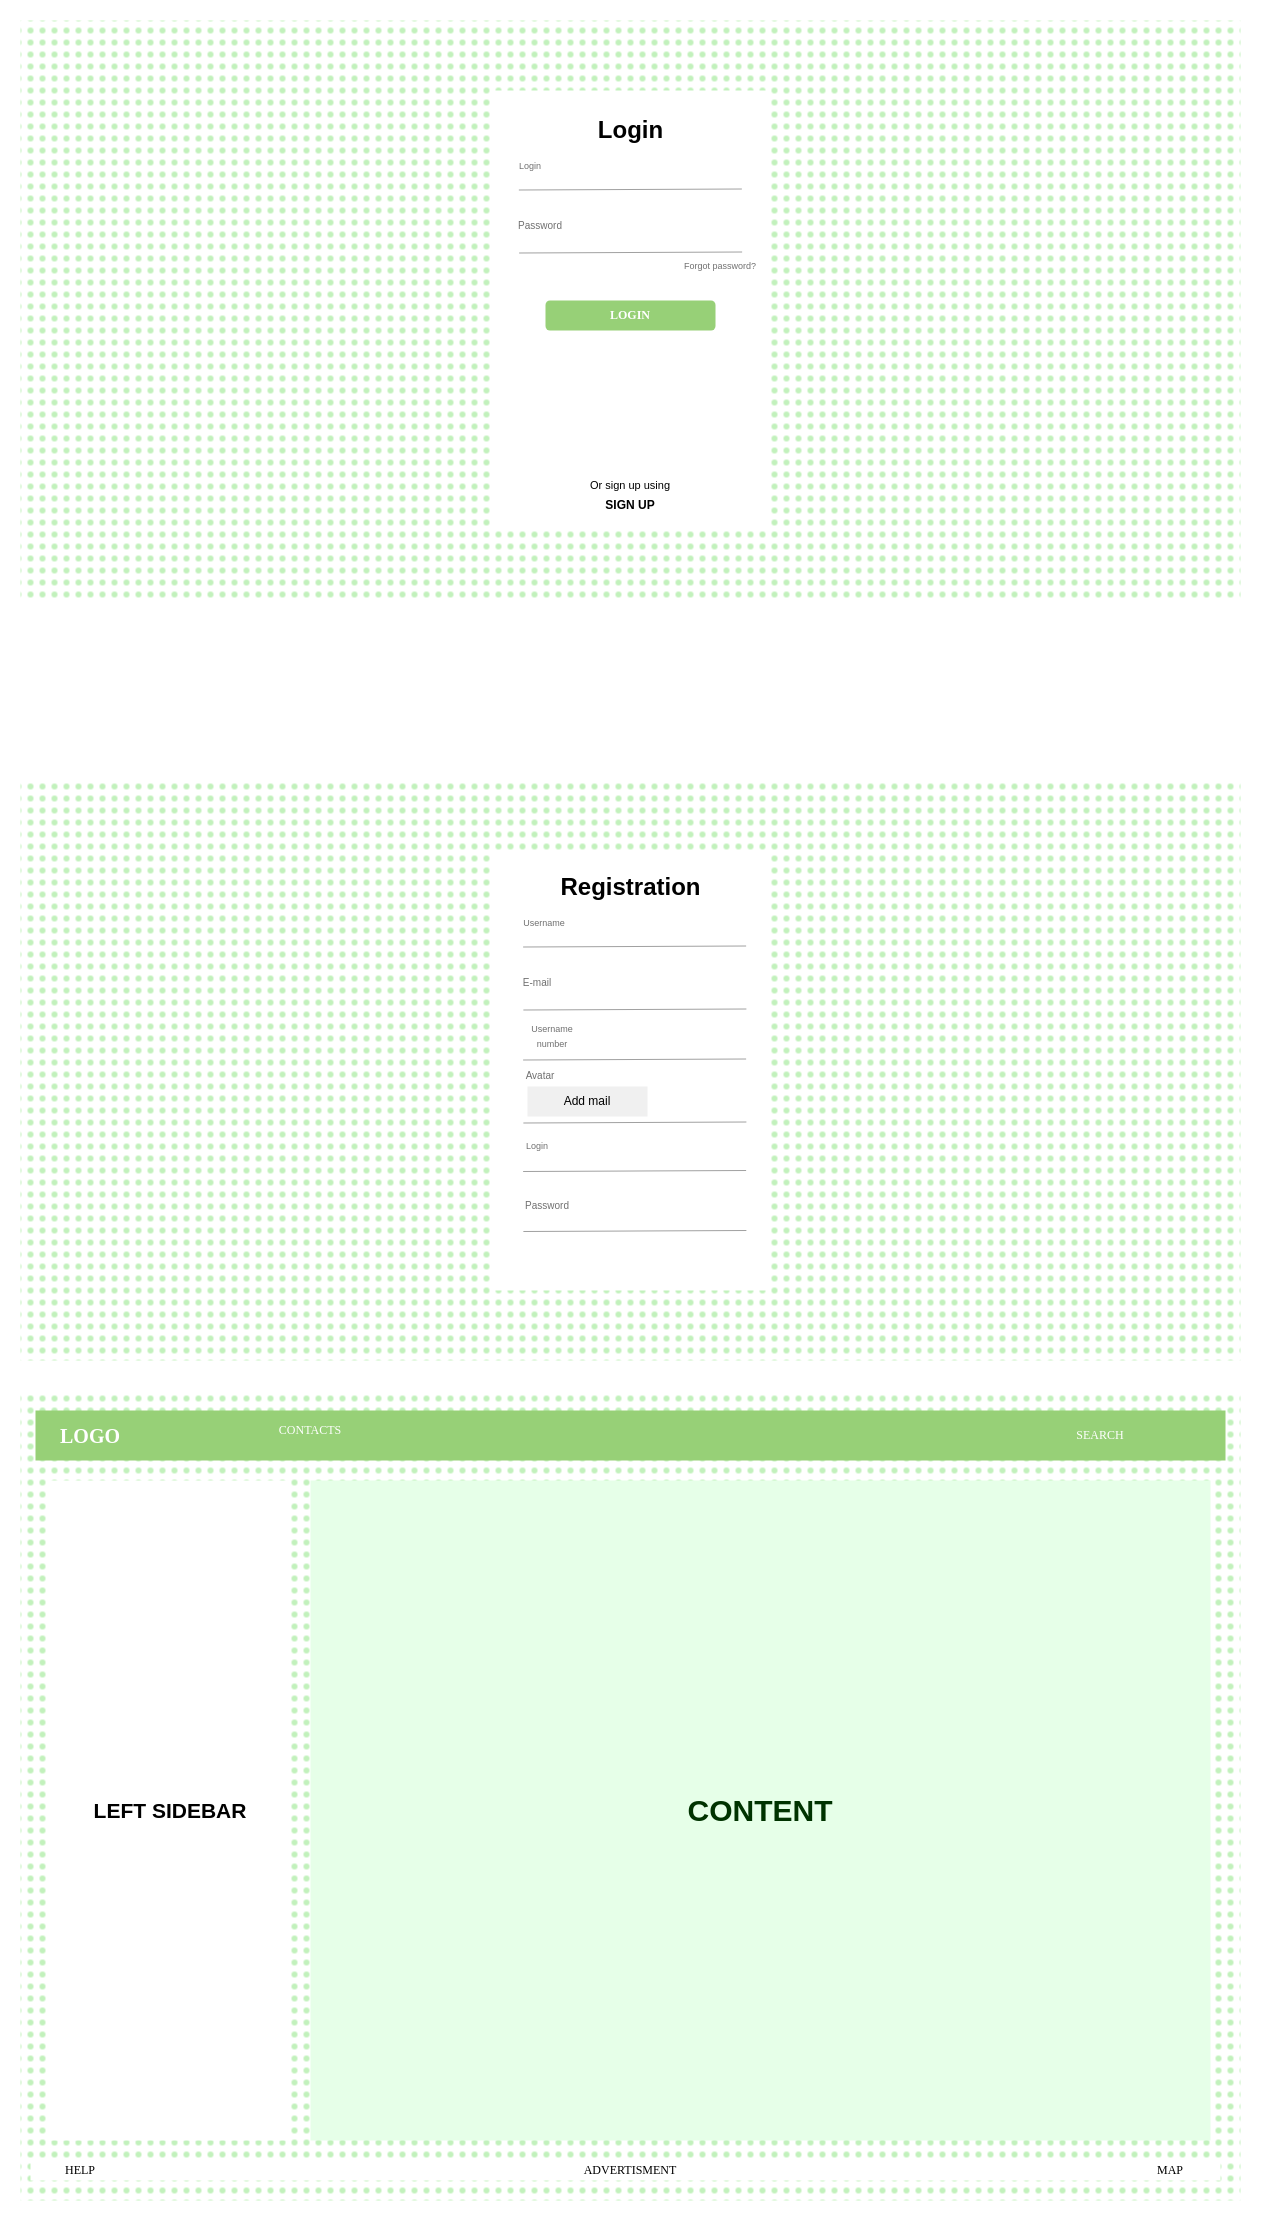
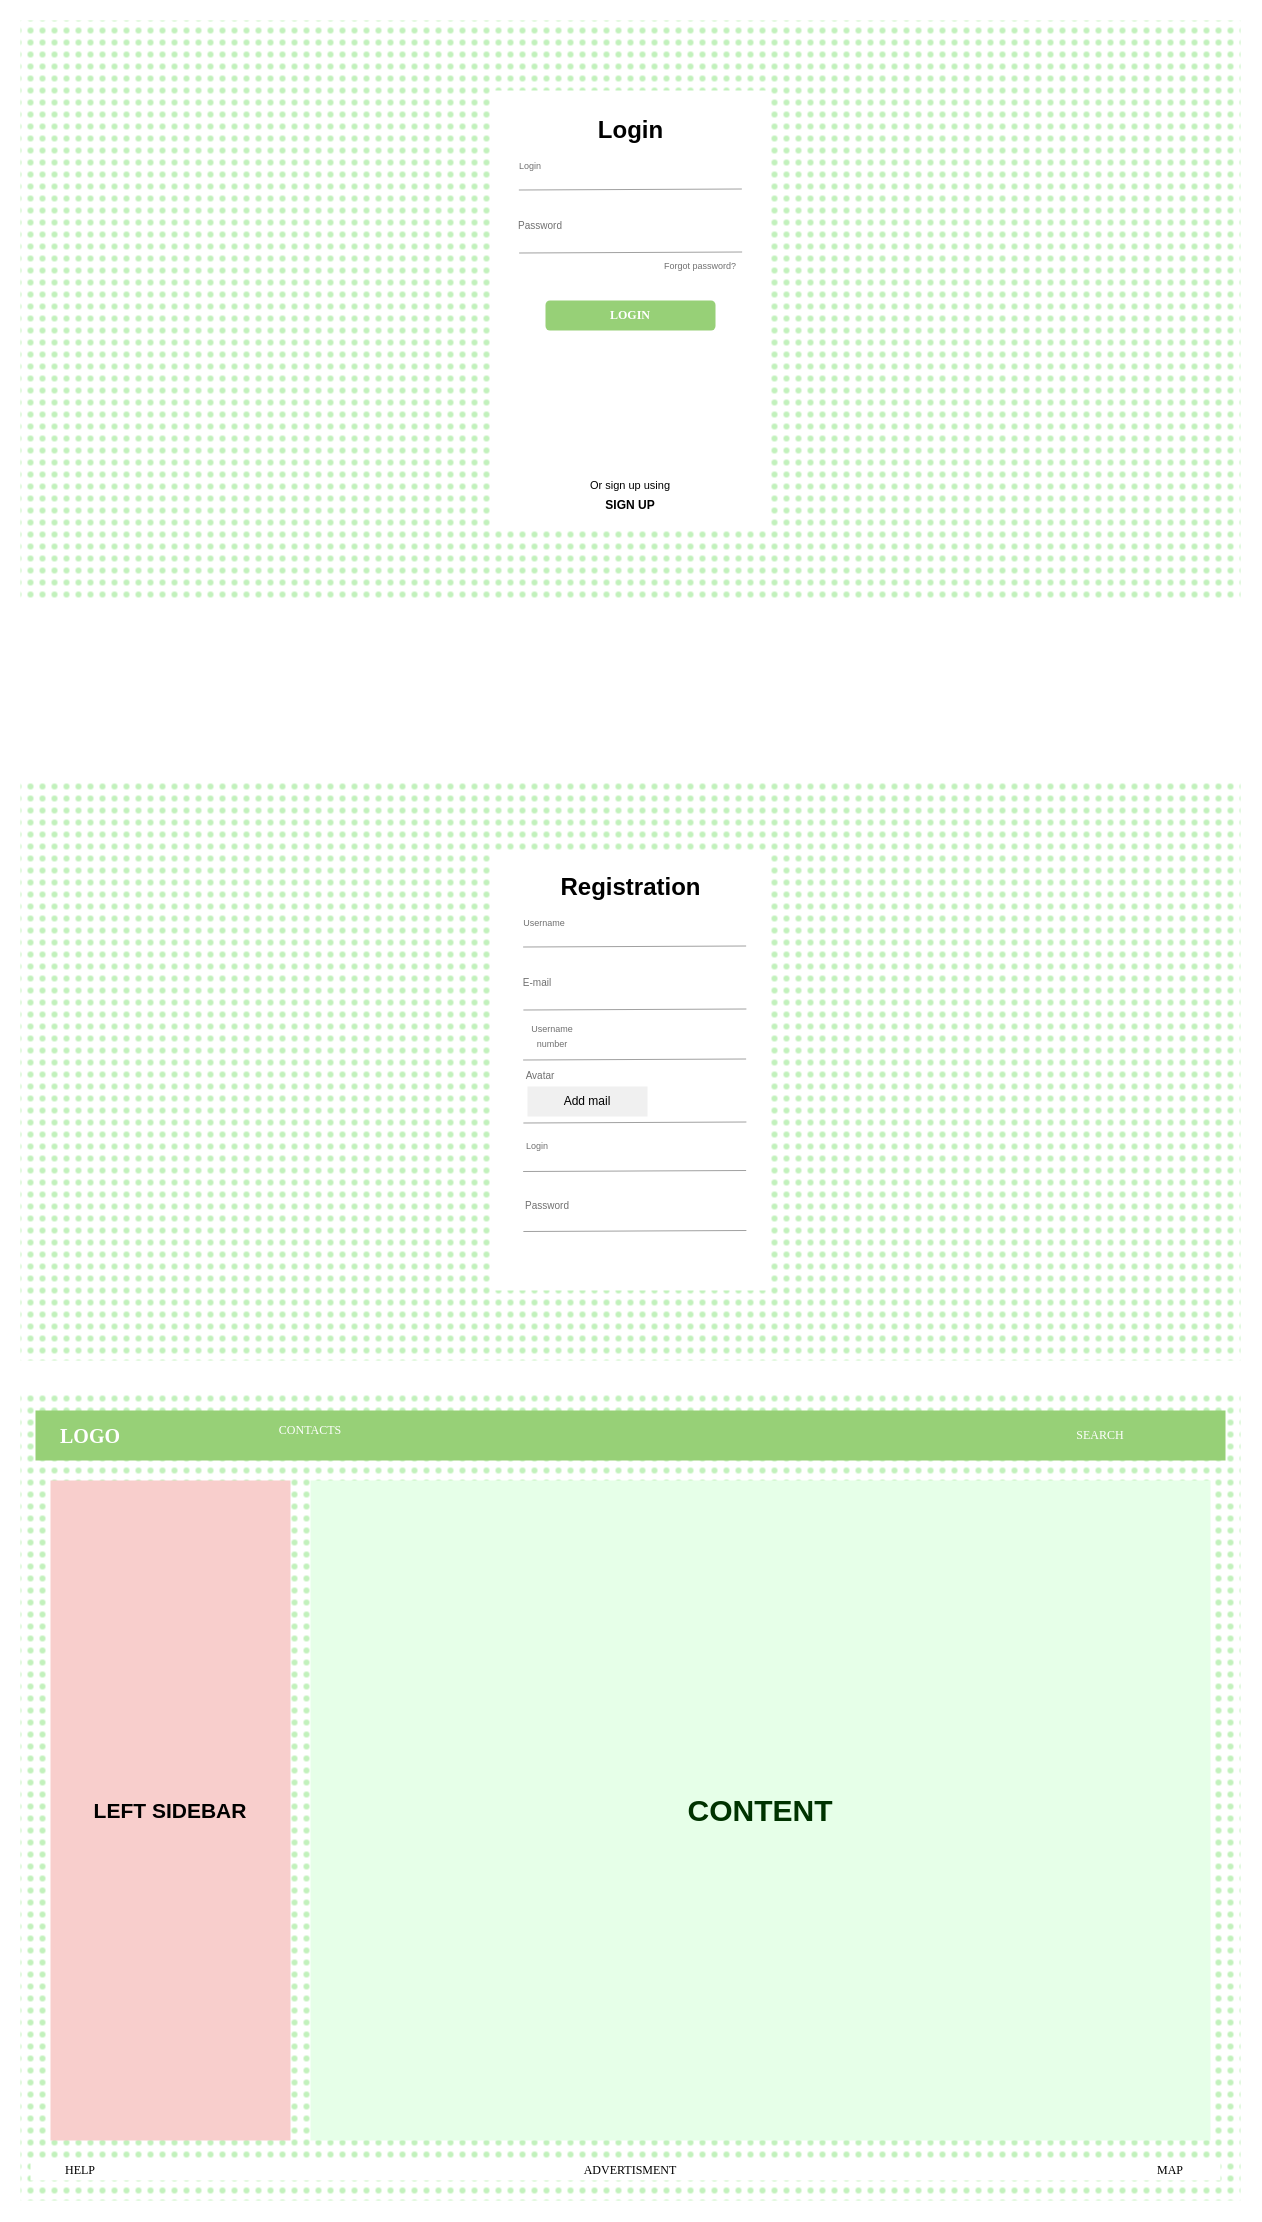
node "Forgot password?": moved (721, 266) -> (701, 266)
node "LEFT SIDEBAR": fillcolor #ffffff -> #f8cecc
